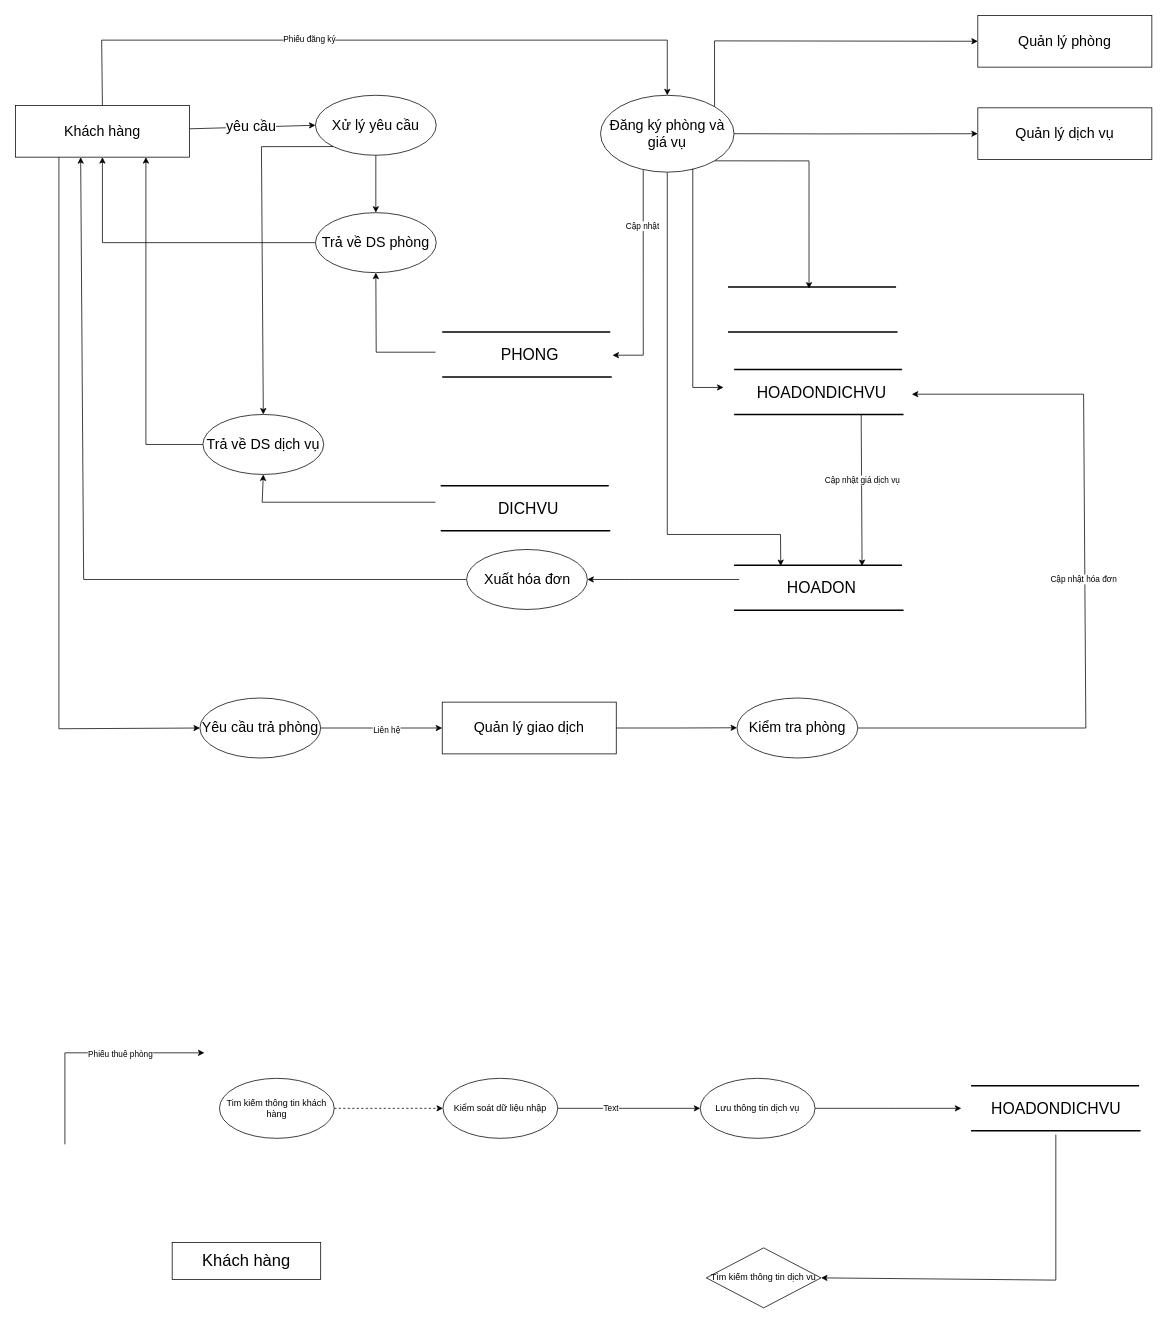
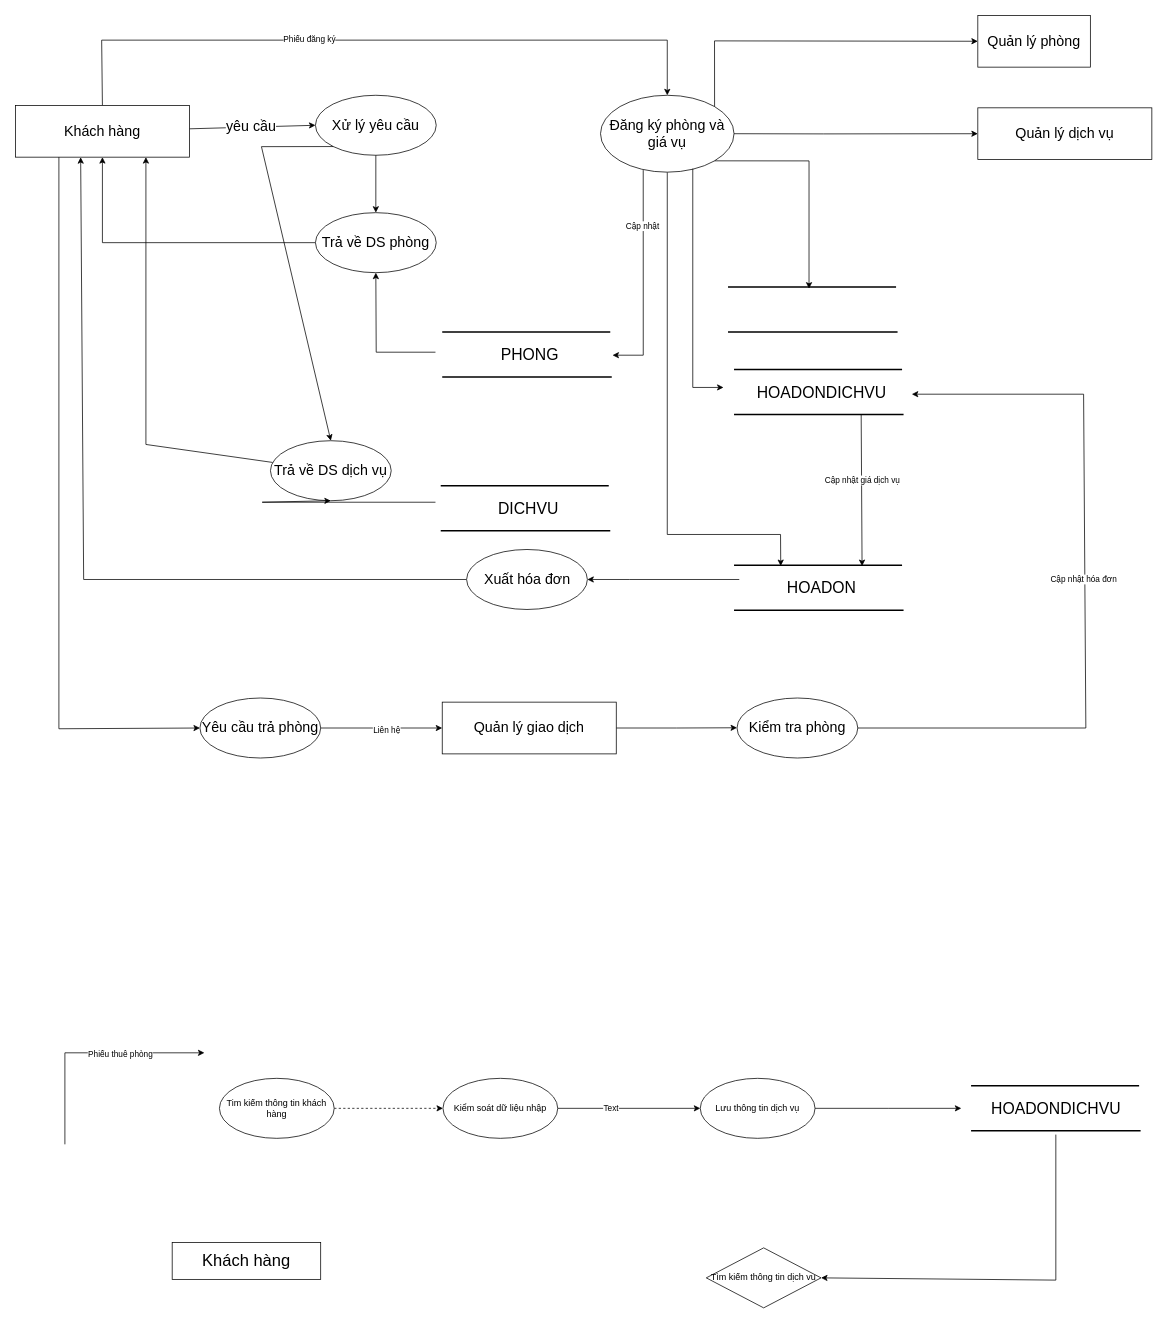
node "Quản lý phòng": size 174x52 -> 113x52
node "Trả về DS dịch vụ": moved (263, 444) -> (331, 471)
